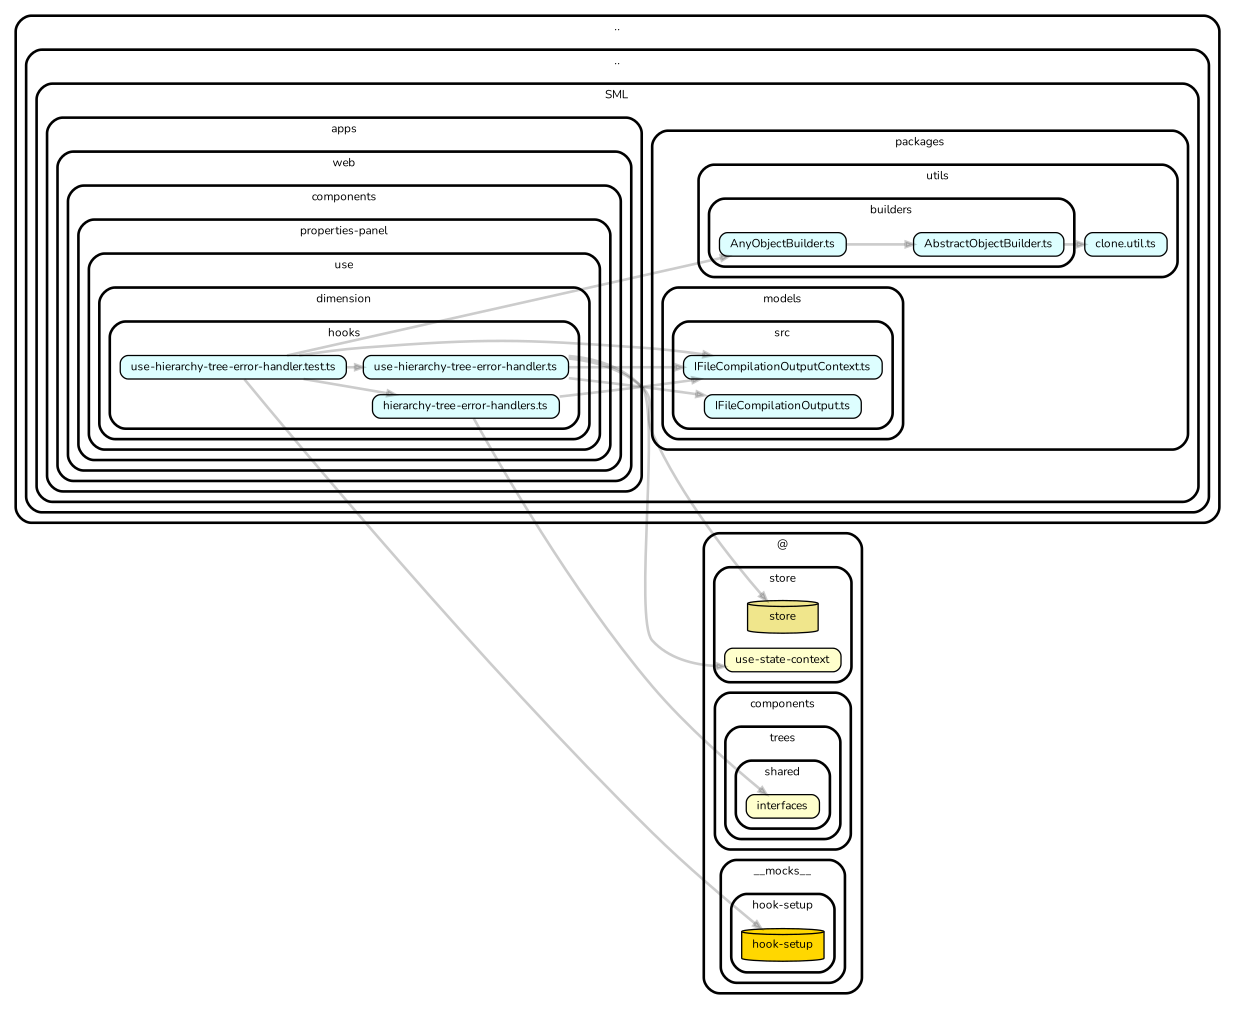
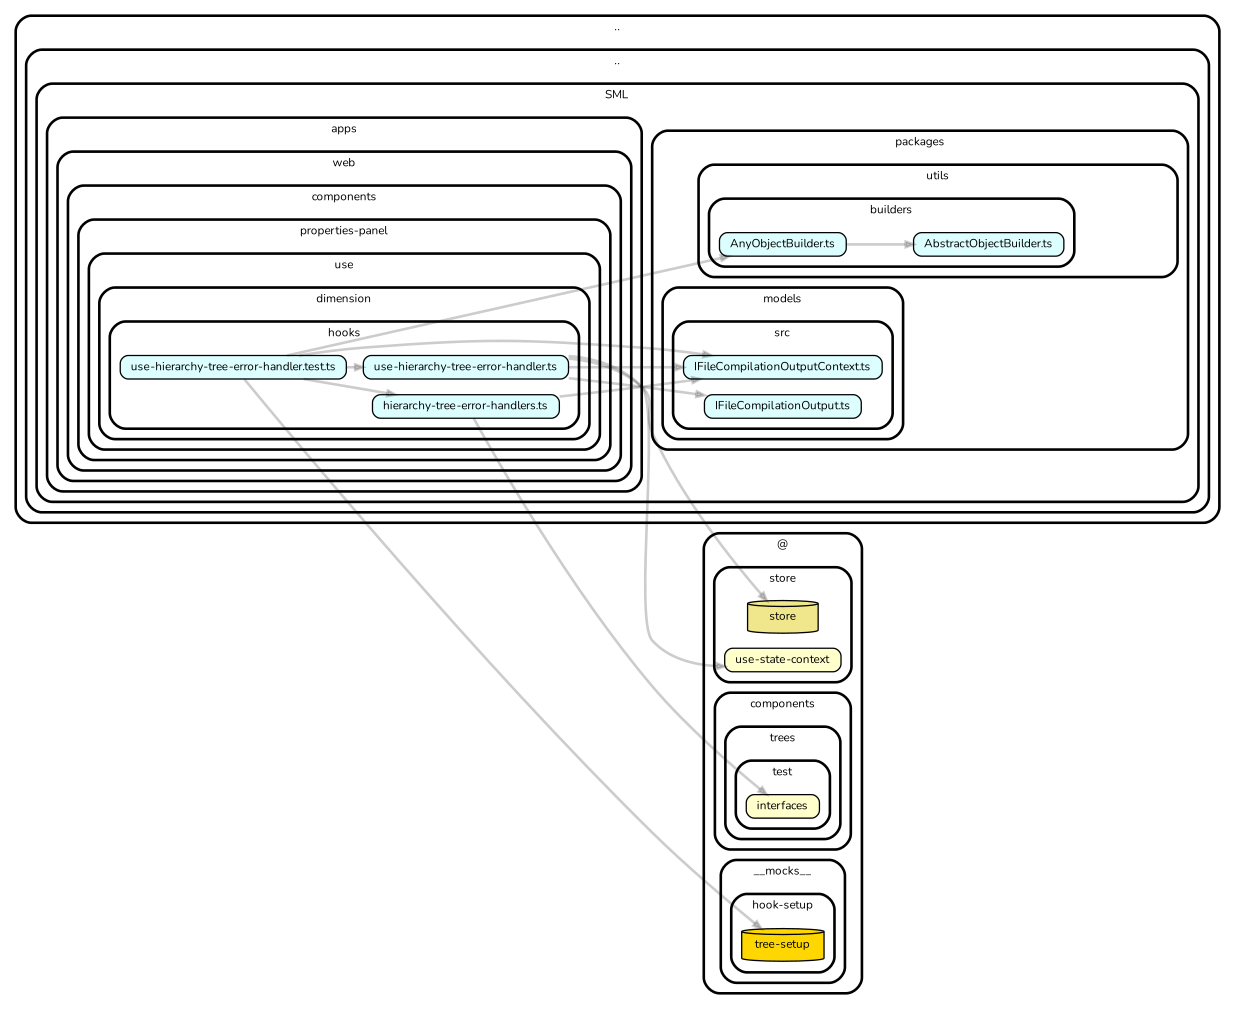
node "clone.util.ts": removed
cluster "shared": label "shared" -> "test"
node "hook-setup": label "hook-setup" -> "tree-setup"
